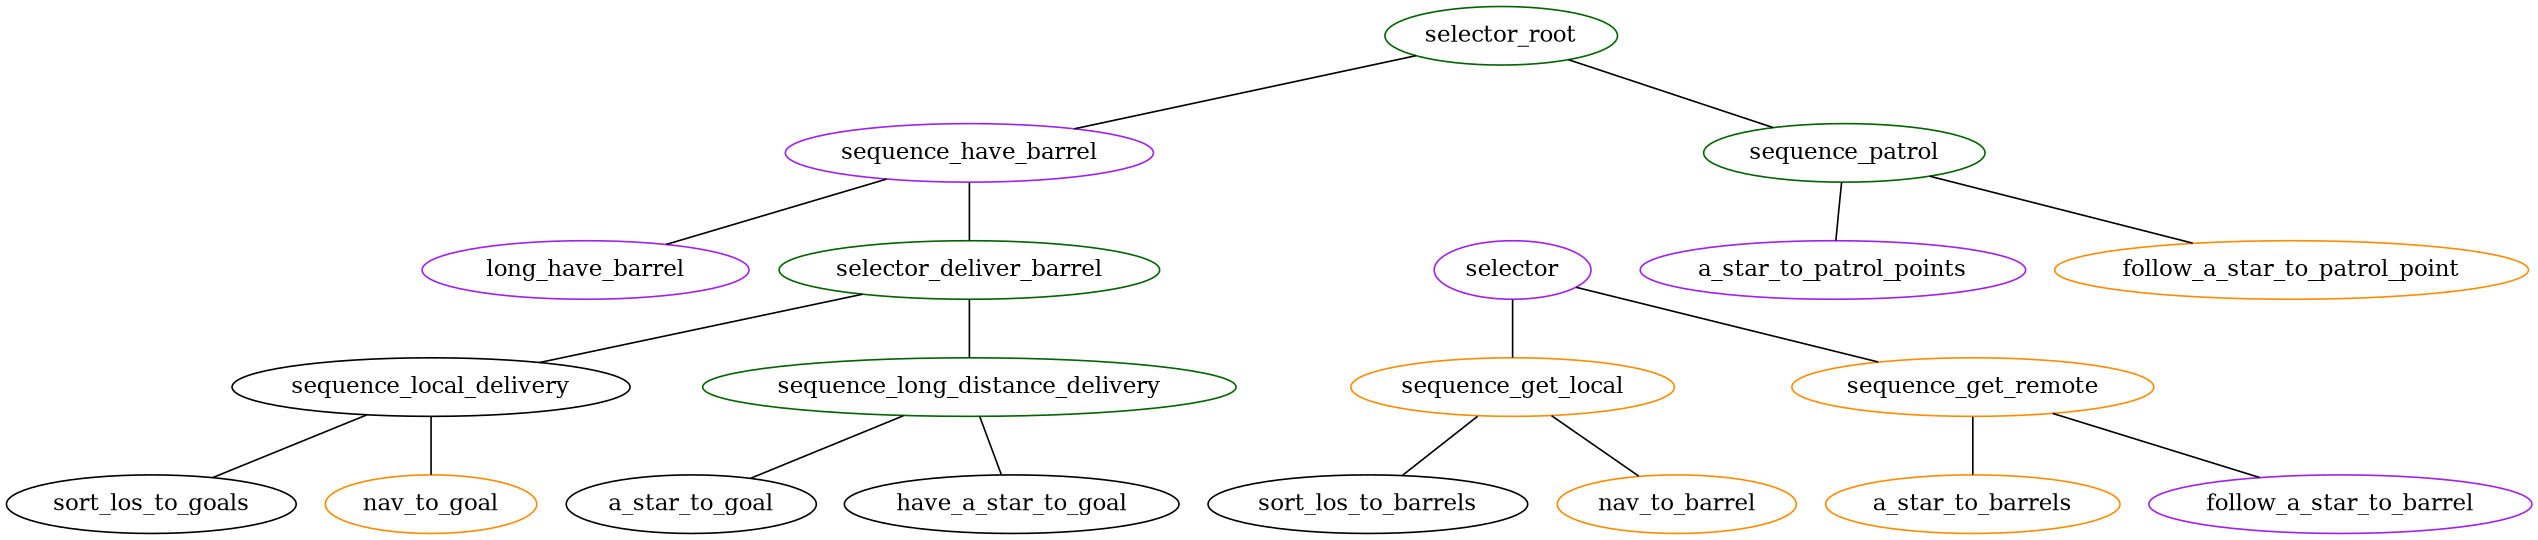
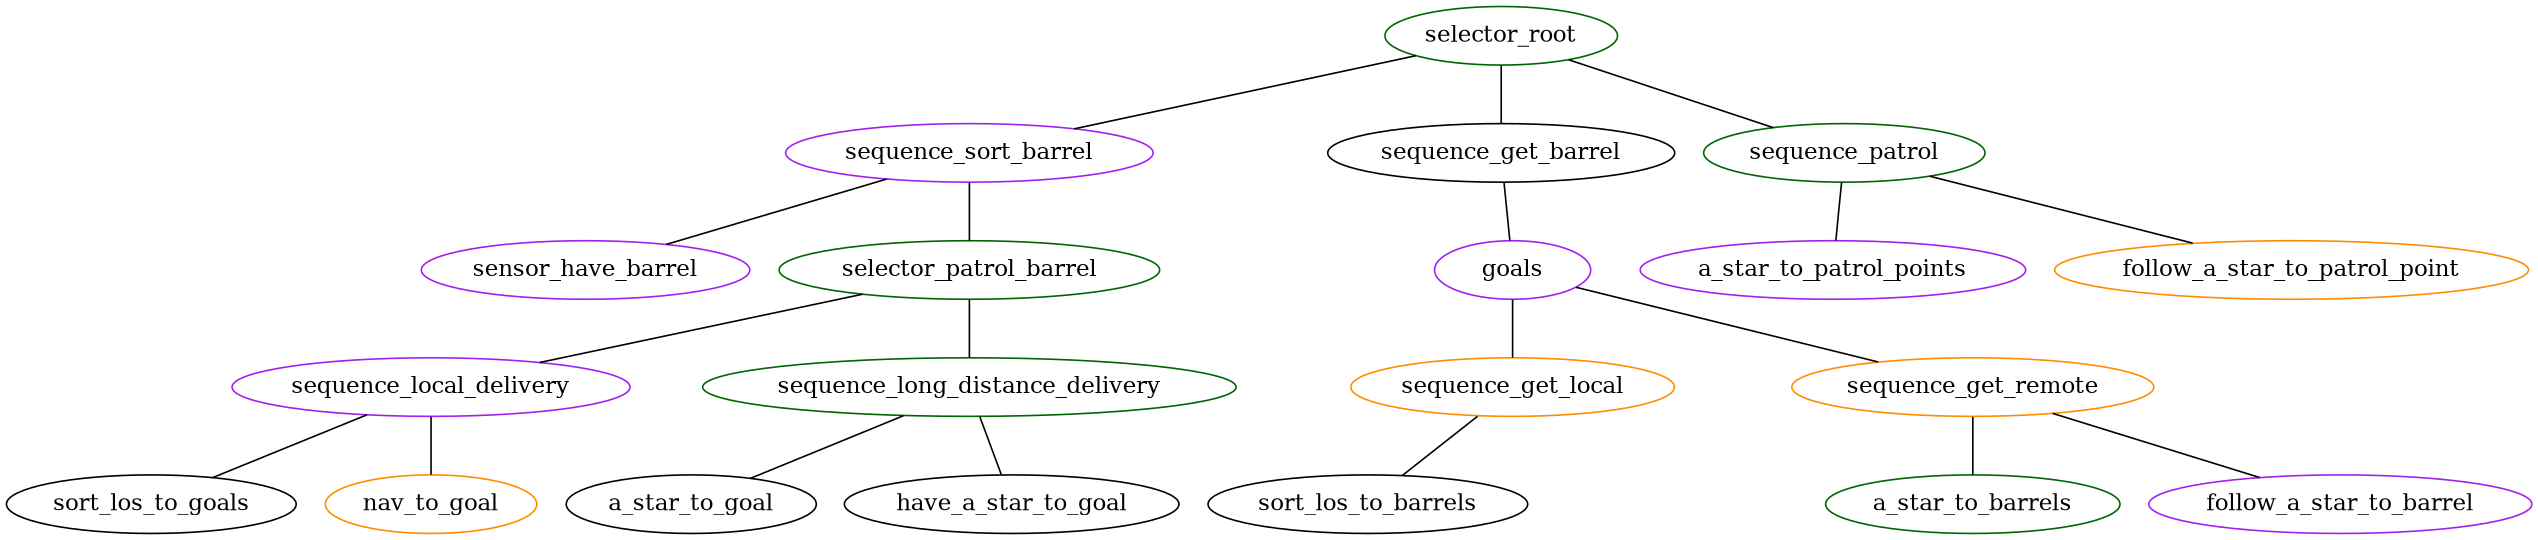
node "sequence_have_barrel": label "sequence_have_barrel" -> "sequence_sort_barrel"
node "sequence_get_barrel": added
node "long_have_barrel": label "long_have_barrel" -> "sensor_have_barrel"
node "selector_deliver_barrel": label "selector_deliver_barrel" -> "selector_patrol_barrel"
node "selector": label "selector" -> "goals"
node "sequence_local_delivery": color black -> purple
node "nav_to_barrel": removed
node "a_star_to_barrels": color darkorange -> darkgreen
